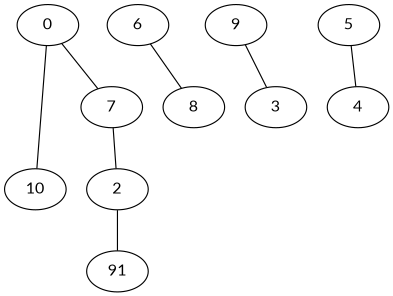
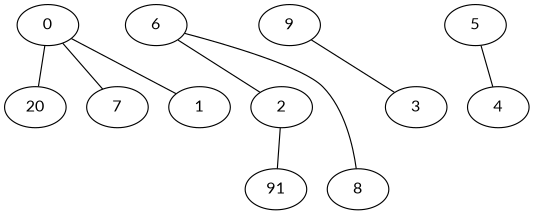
node "1": added
edge "7" -- "2": now "6" -- "2"
node "10": label "10" -> "20"
